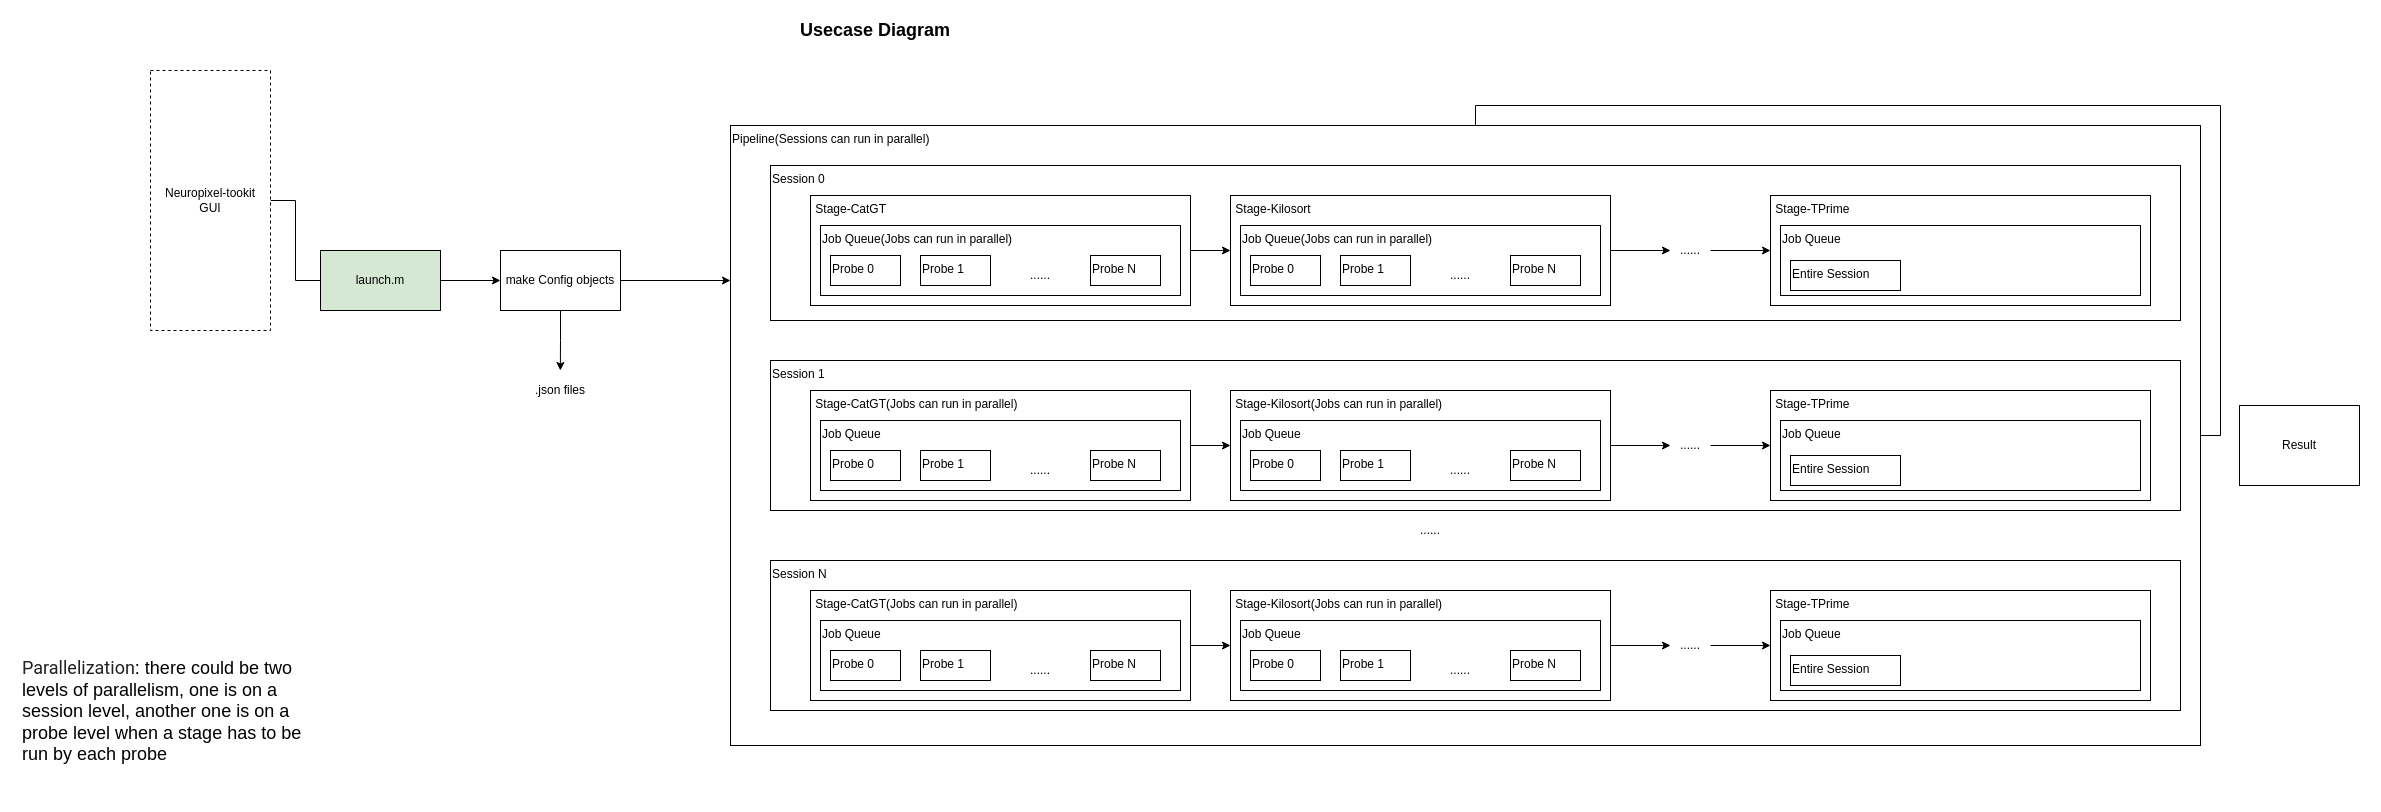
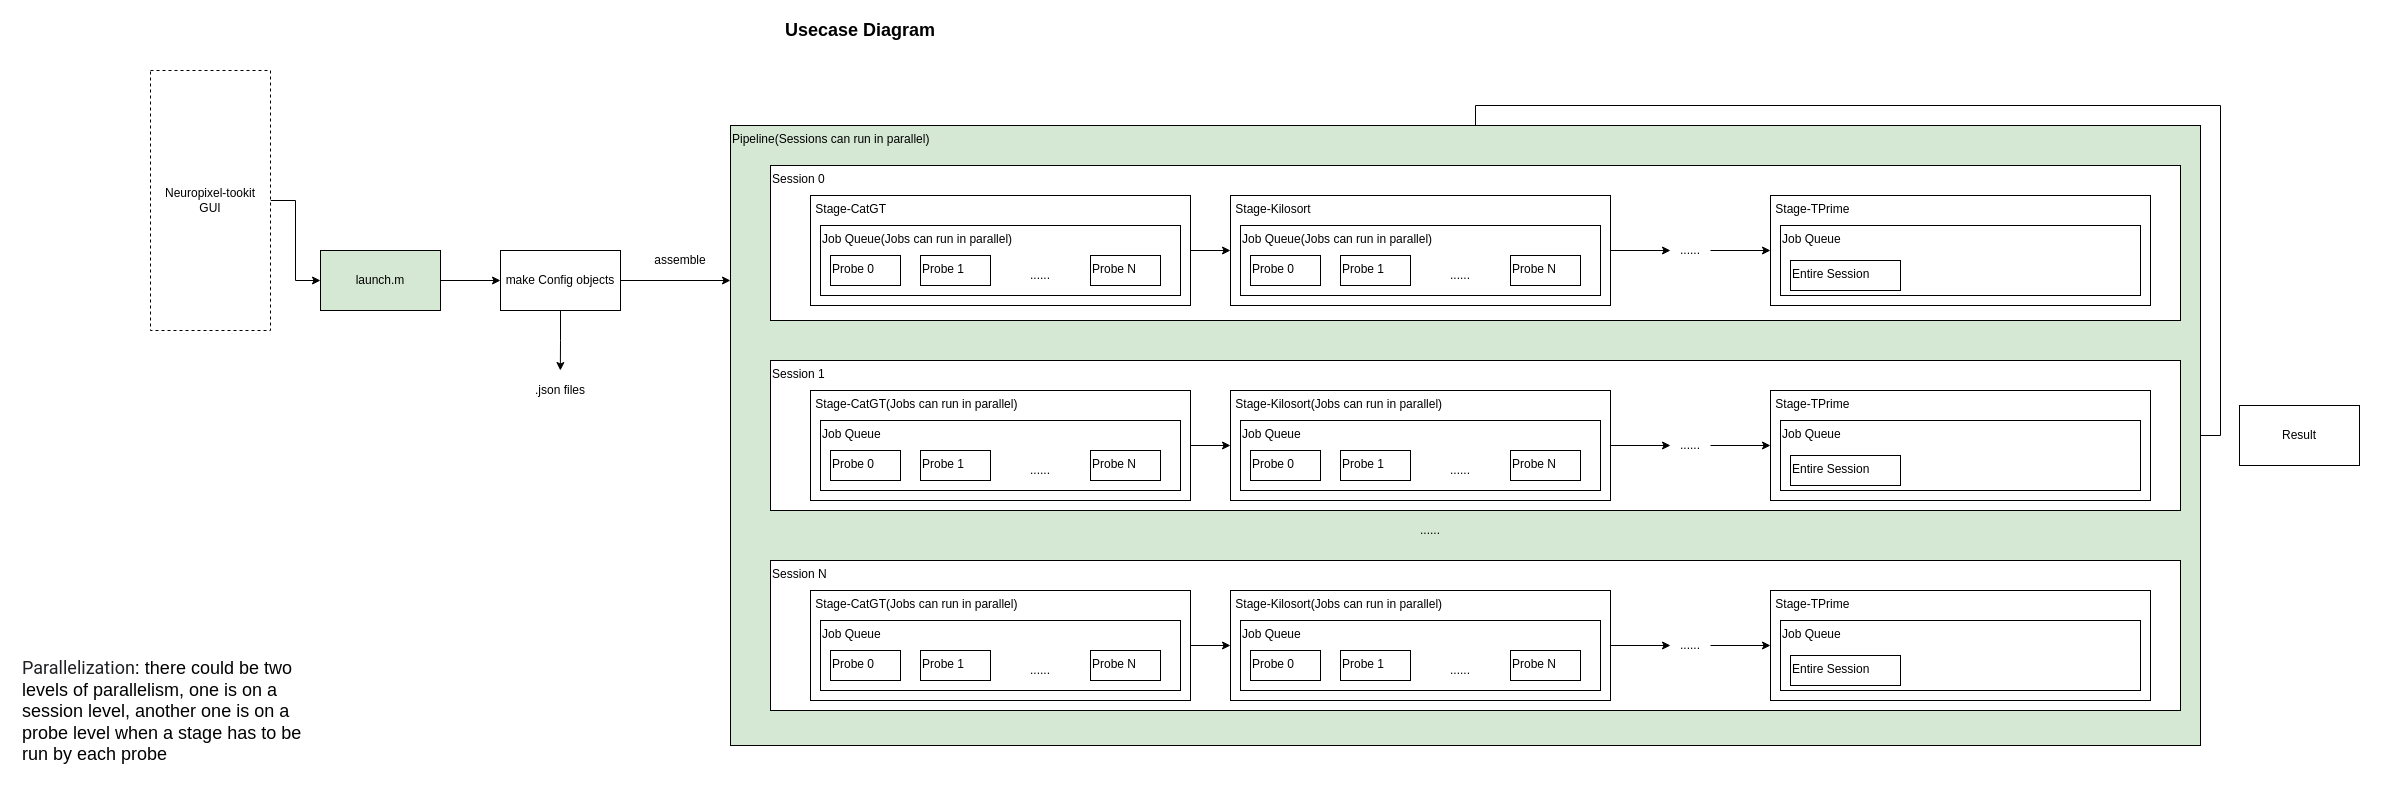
node "Usecase Diagram": moved (876, 31) -> (861, 31)
node "Pipeline(Sessions can run in parallel)": fillcolor #ffffff -> #d5e8d4
node "assemble": added
edge "Neuropixel-tookit GUI" -- "launch.m": arrowhead none -> classic
node "Result": size 120x80 -> 120x60
